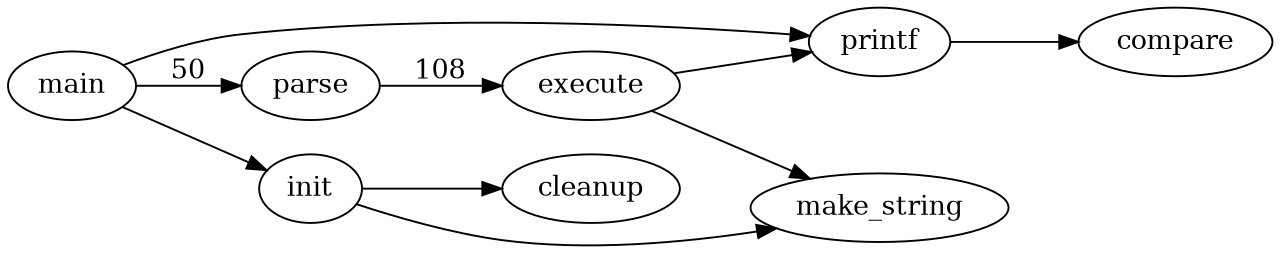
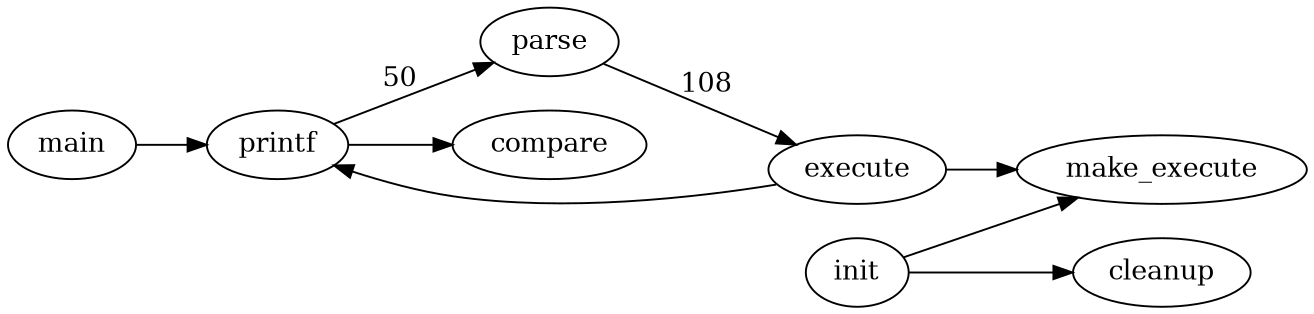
edge "main" -> "parse": now "printf" -> "parse"
edge "main" -> "init": removed
node "make_string": label "make_string" -> "make_execute"
